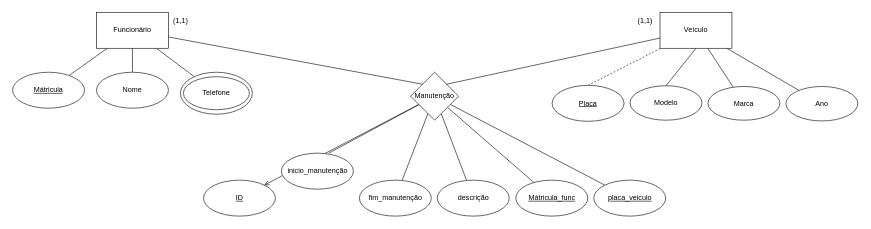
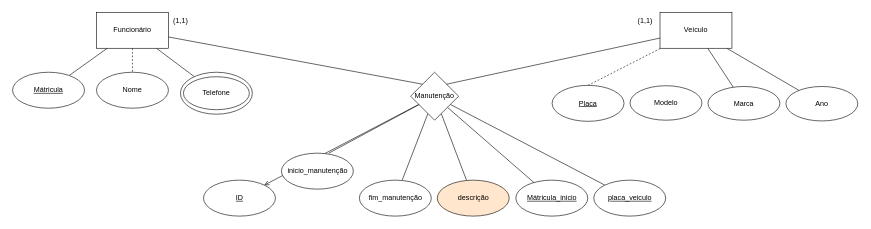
edge "Funcionário" -- "Nome": style solid -> dashed
edge "Veículo" -- "Modelo": removed
node "descrição": fillcolor #ffffff -> #ffe6cc
node "Mátricula_func": label "Mátricula_func" -> "Mátricula_inicio"
